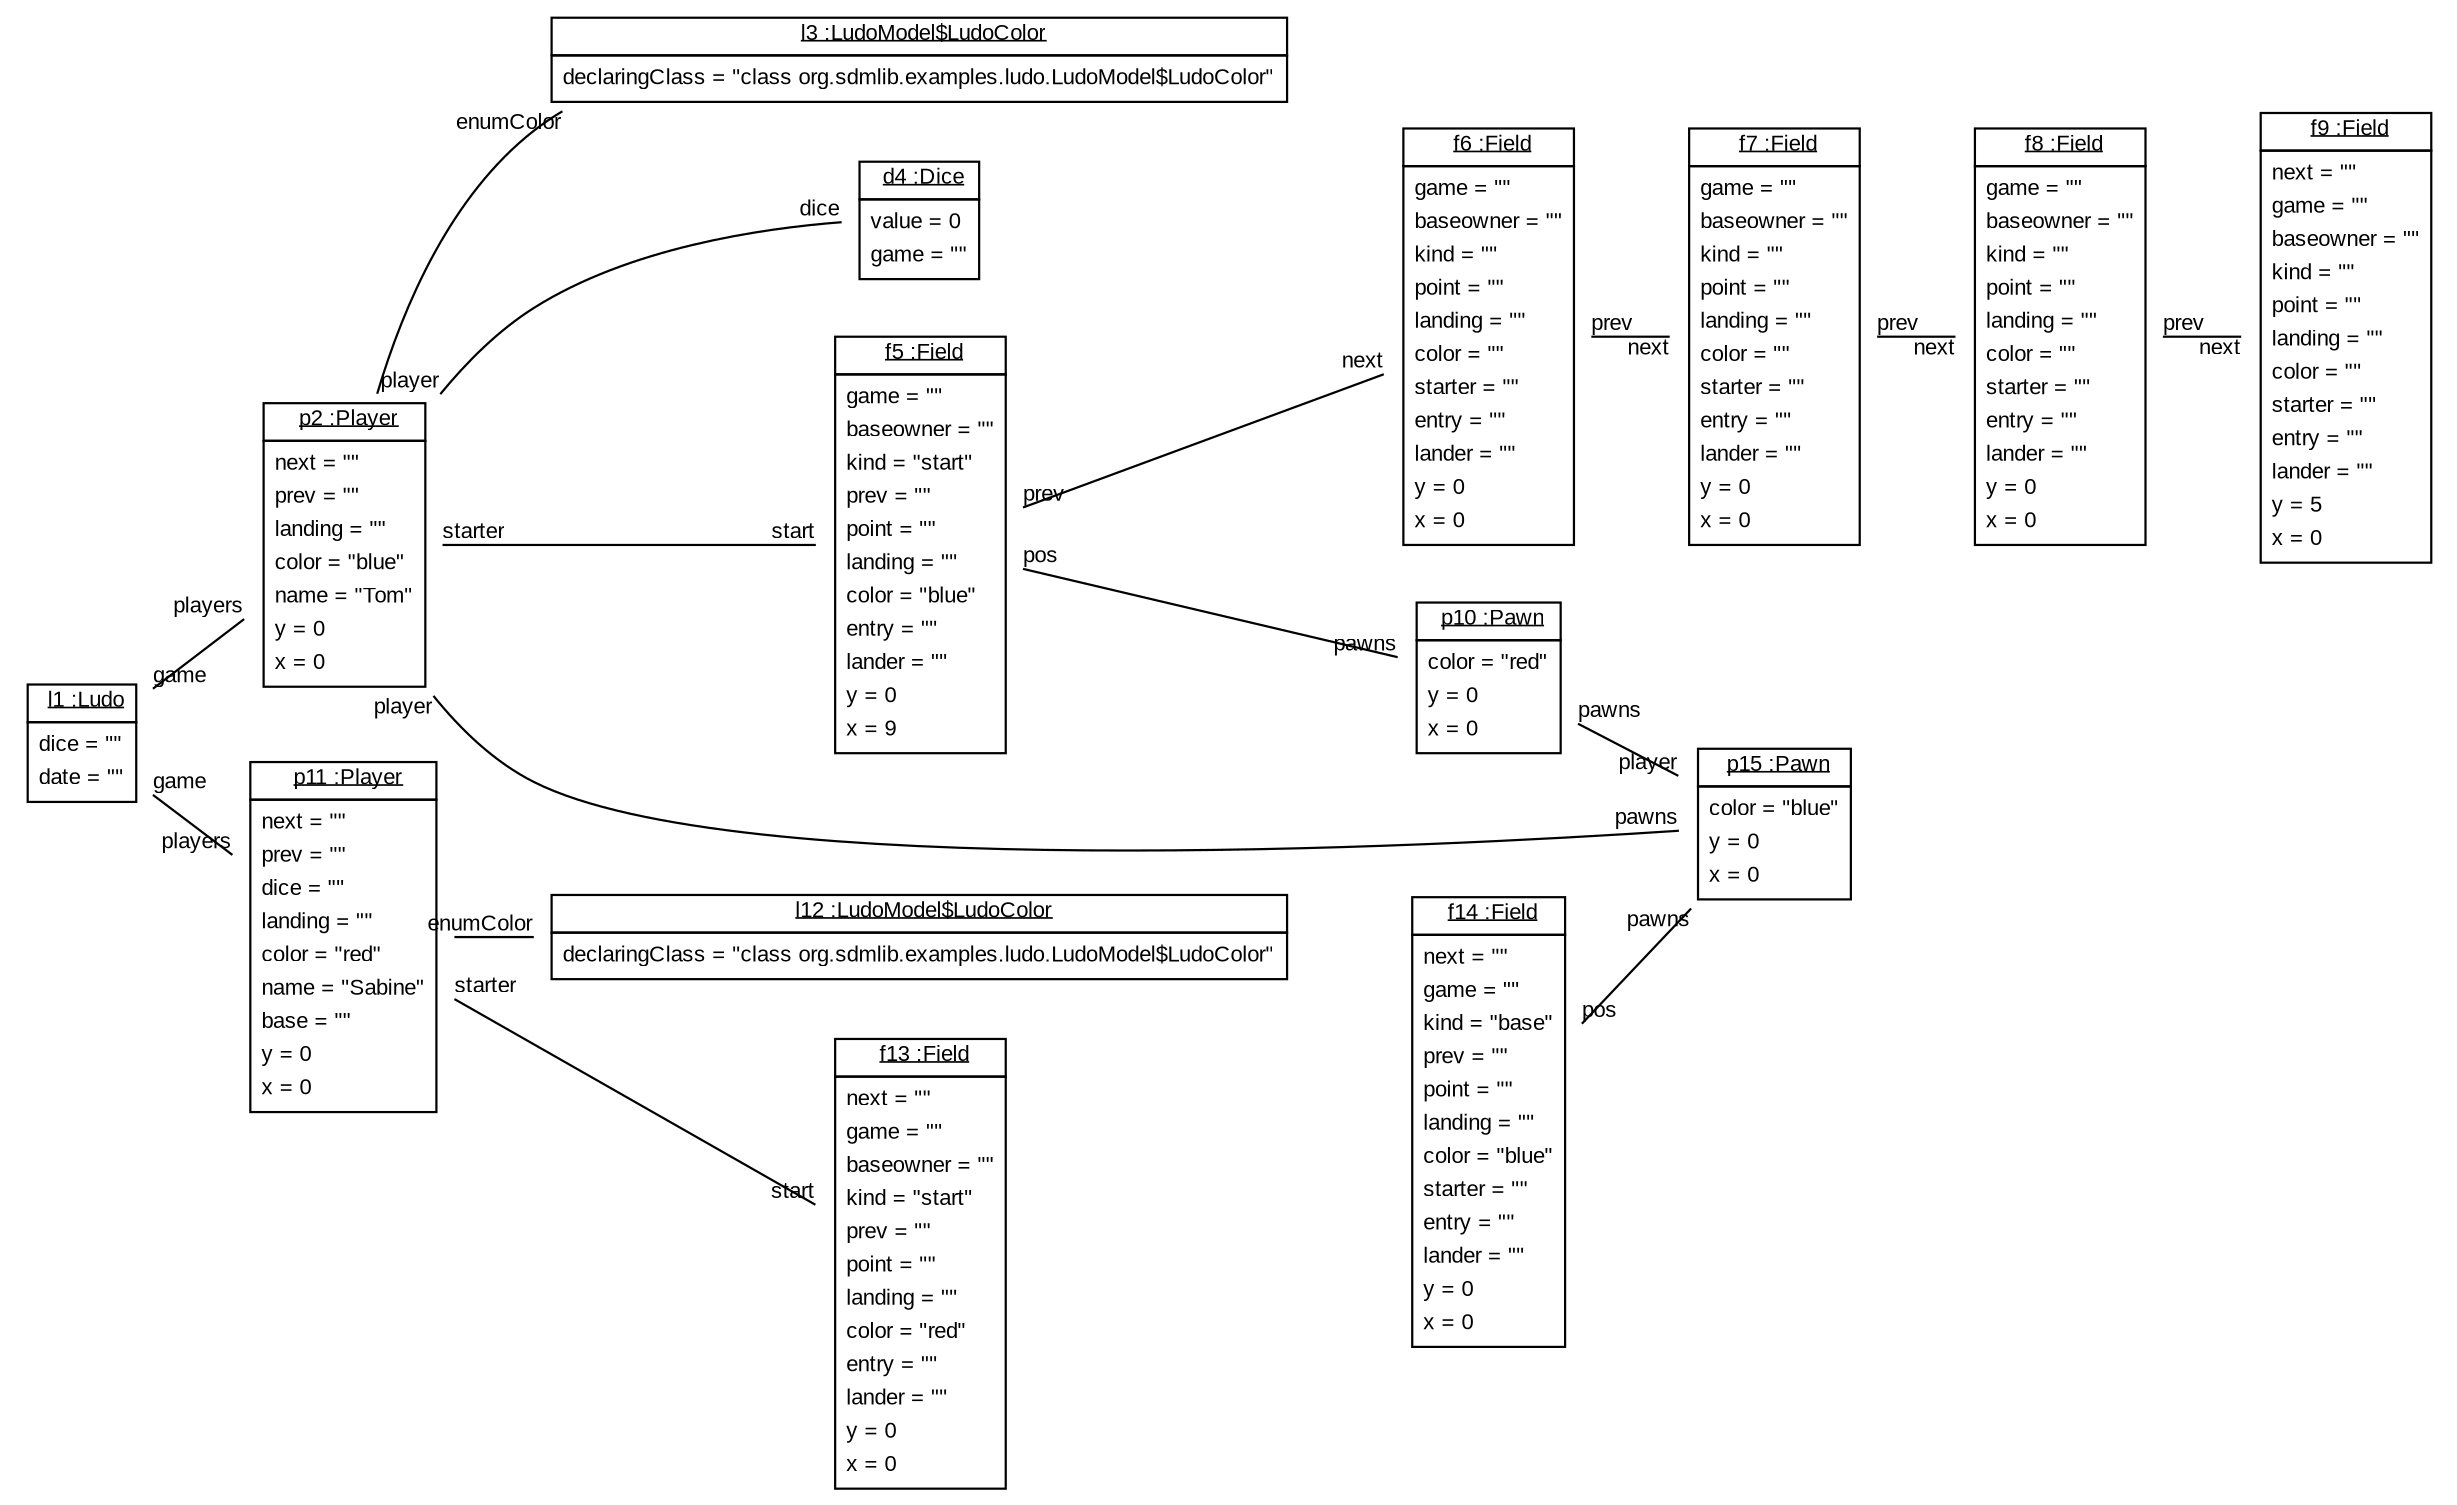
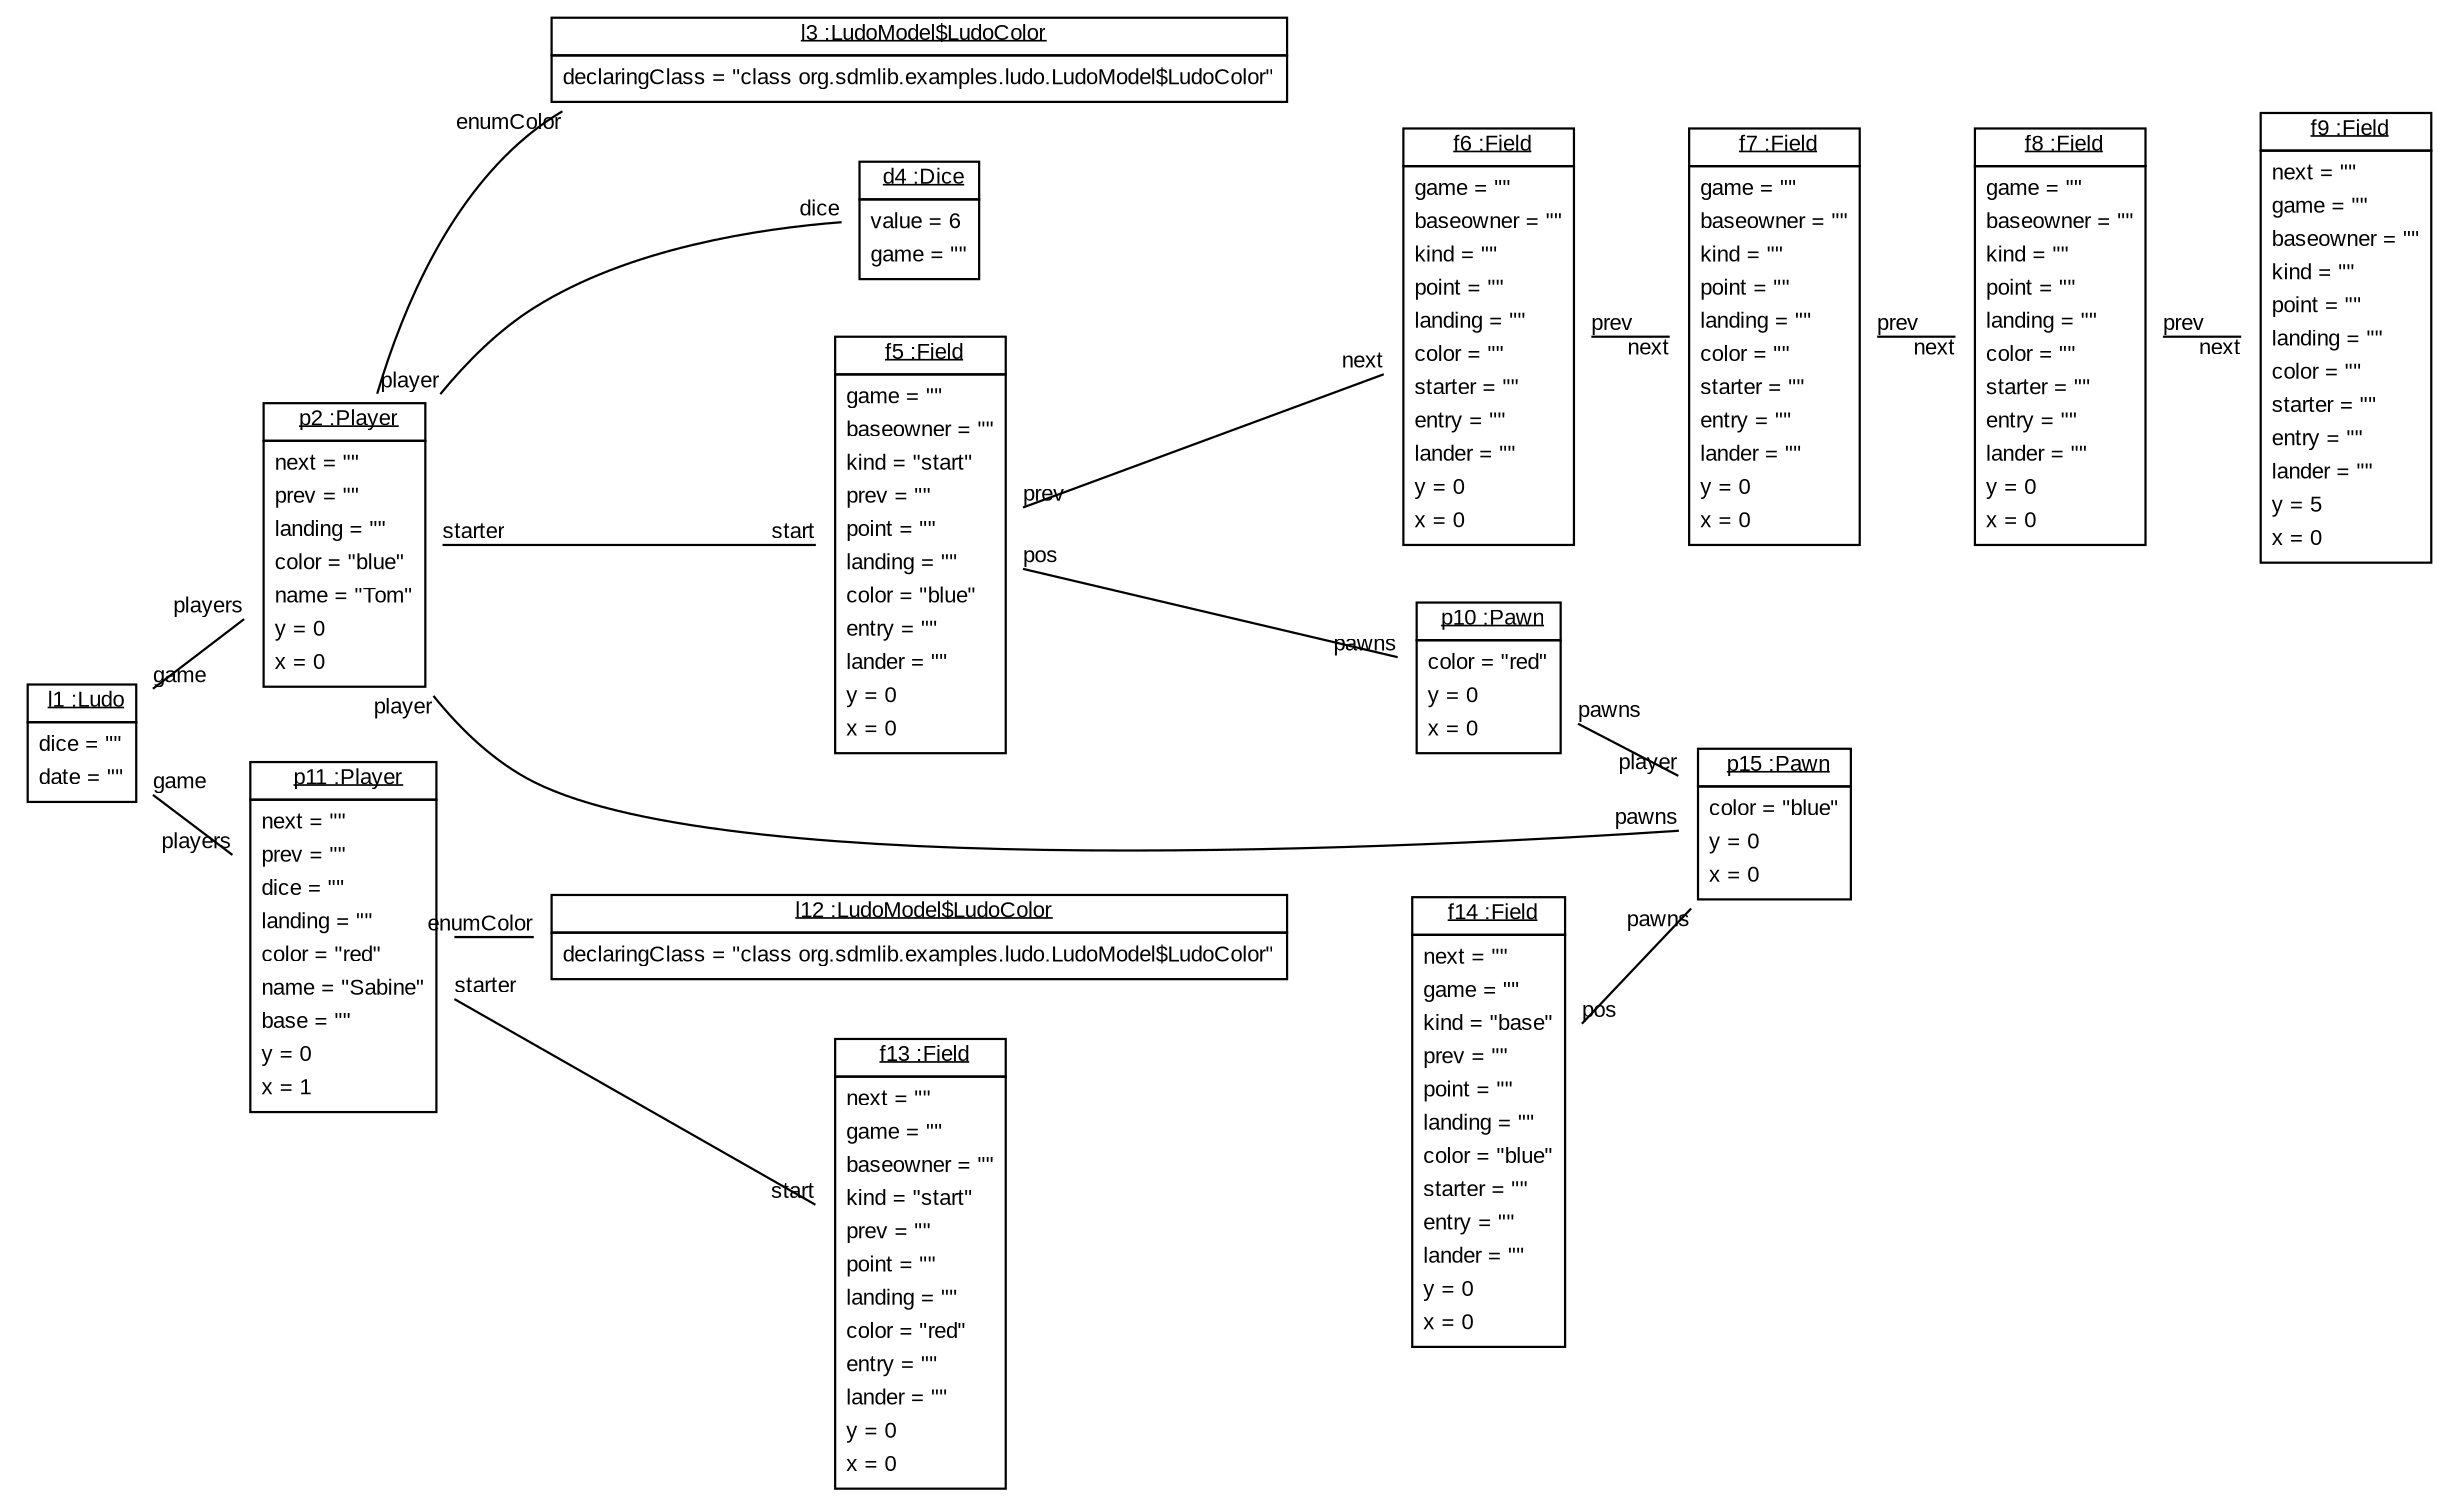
node "d4 :Dice": text "value = 0" -> "value = 6"
node "f5 :Field": text "x = 9" -> "x = 0"
node "p11 :Player": text "x = 0" -> "x = 1"
